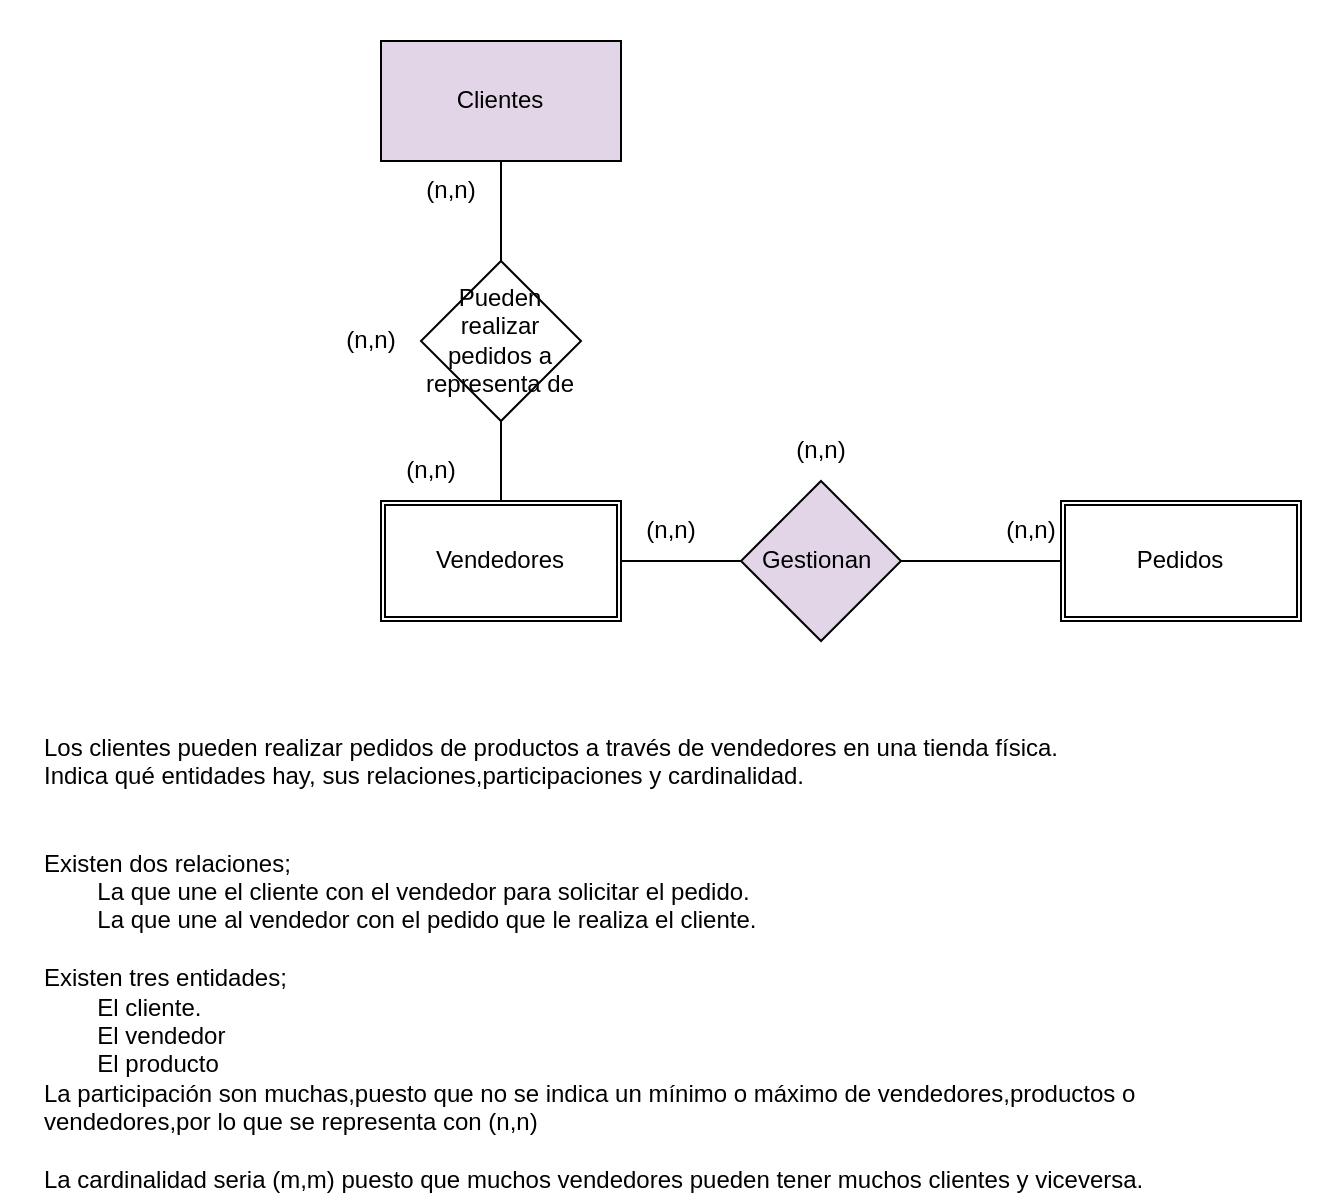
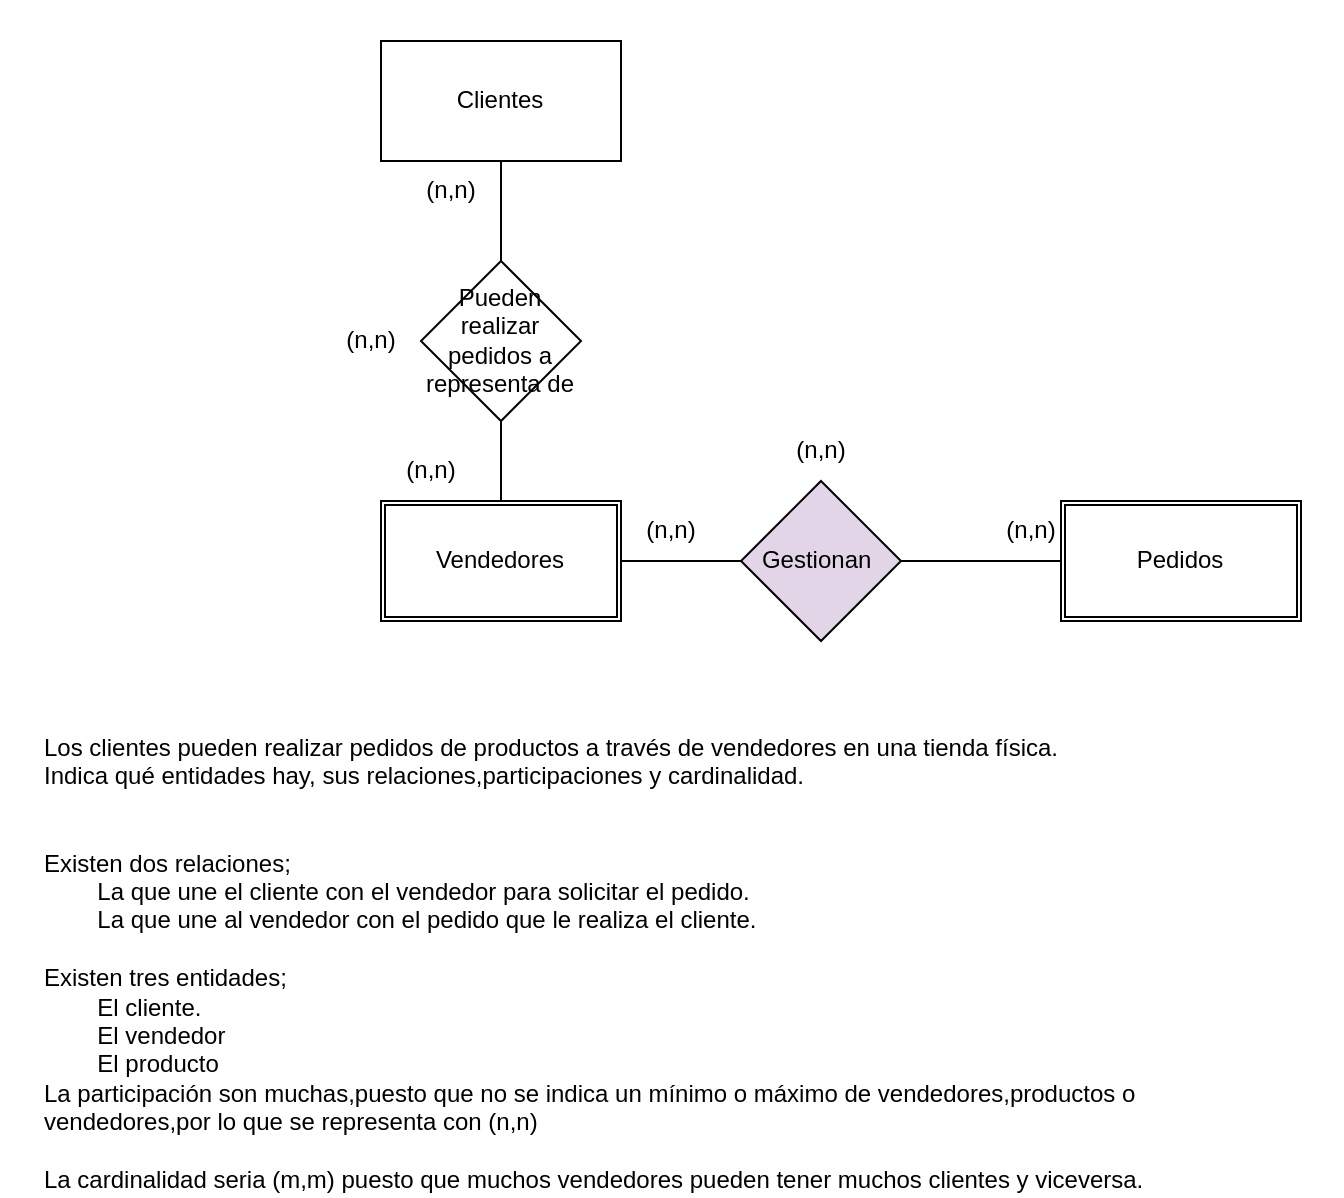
node "Clientes": fillcolor #e1d5e7 -> #ffffff
